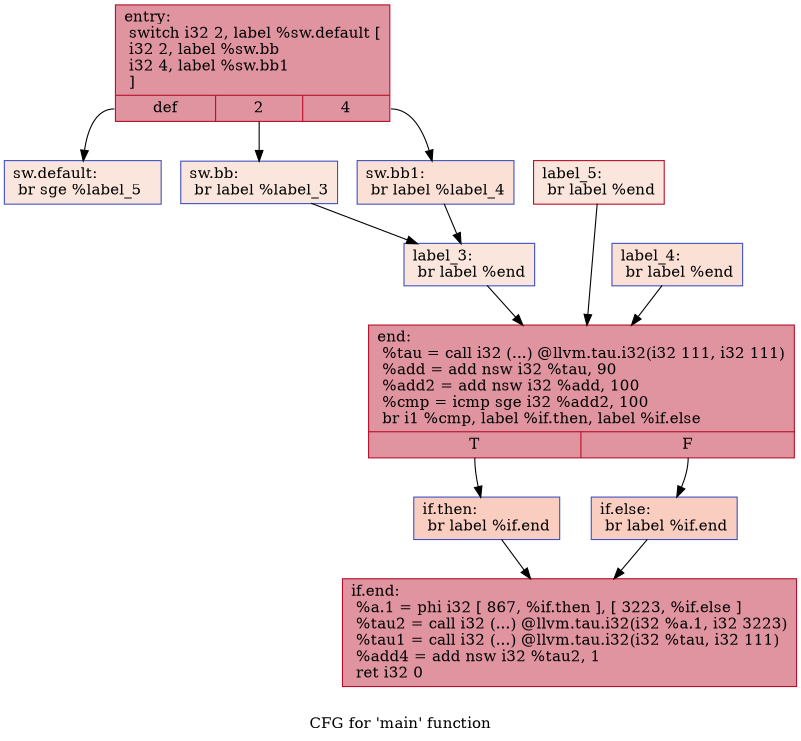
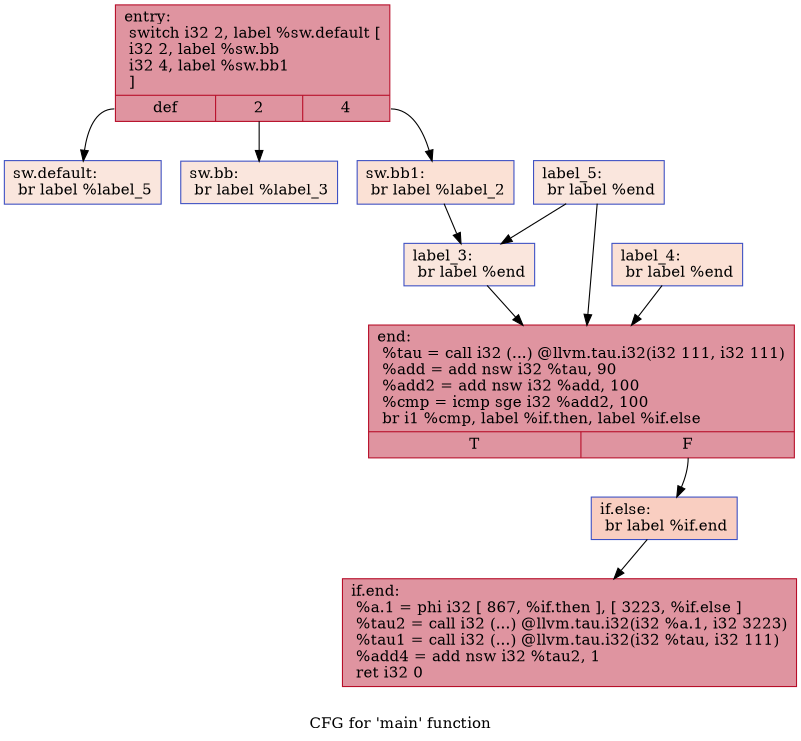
node "label_5:": color #b70d28ff -> #3d50c3ff
node "sw.default:": text "br sge %label_5" -> "br label %label_5"
node "sw.bb1:": text "br label %label_4" -> "br label %label_2"
edge "sw.bb:" -> "label_3:": now "label_5:" -> "label_3:"
node "if.then:": removed
